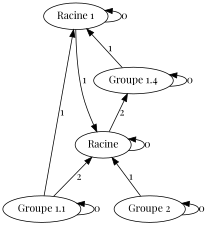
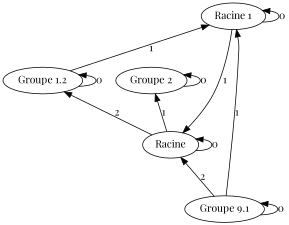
node "Groupe 1.4": label "Groupe 1.4" -> "Groupe 1.2"
edge "Groupe 2" -> "Racine": reversed
node "Groupe 1.1": label "Groupe 1.1" -> "Groupe 9.1"
